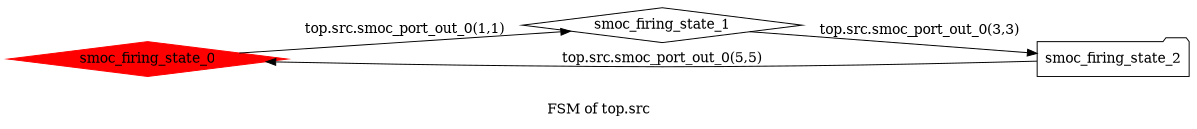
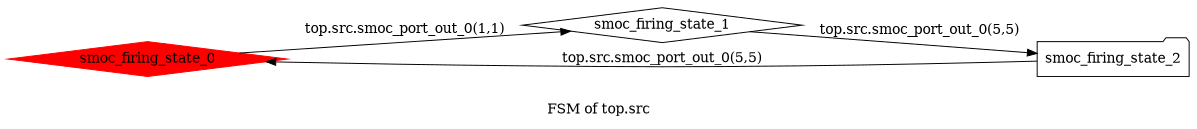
edge "smoc_firing_state_1" -> "smoc_firing_state_2": label "top.src.smoc_port_out_0(3,3)" -> "top.src.smoc_port_out_0(5,5)"
